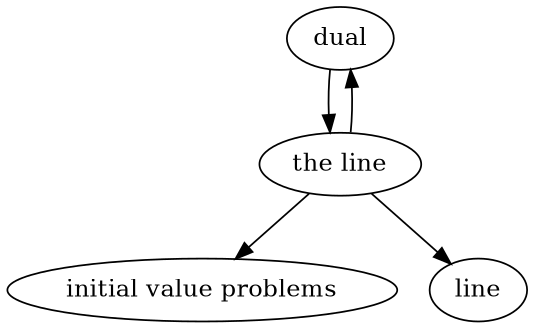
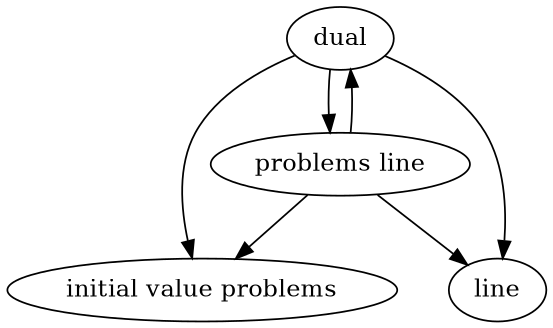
edge "dual" -> "initial value problems": added
edge "dual" -> "line": added
node "the line": label "the line" -> "problems line"
